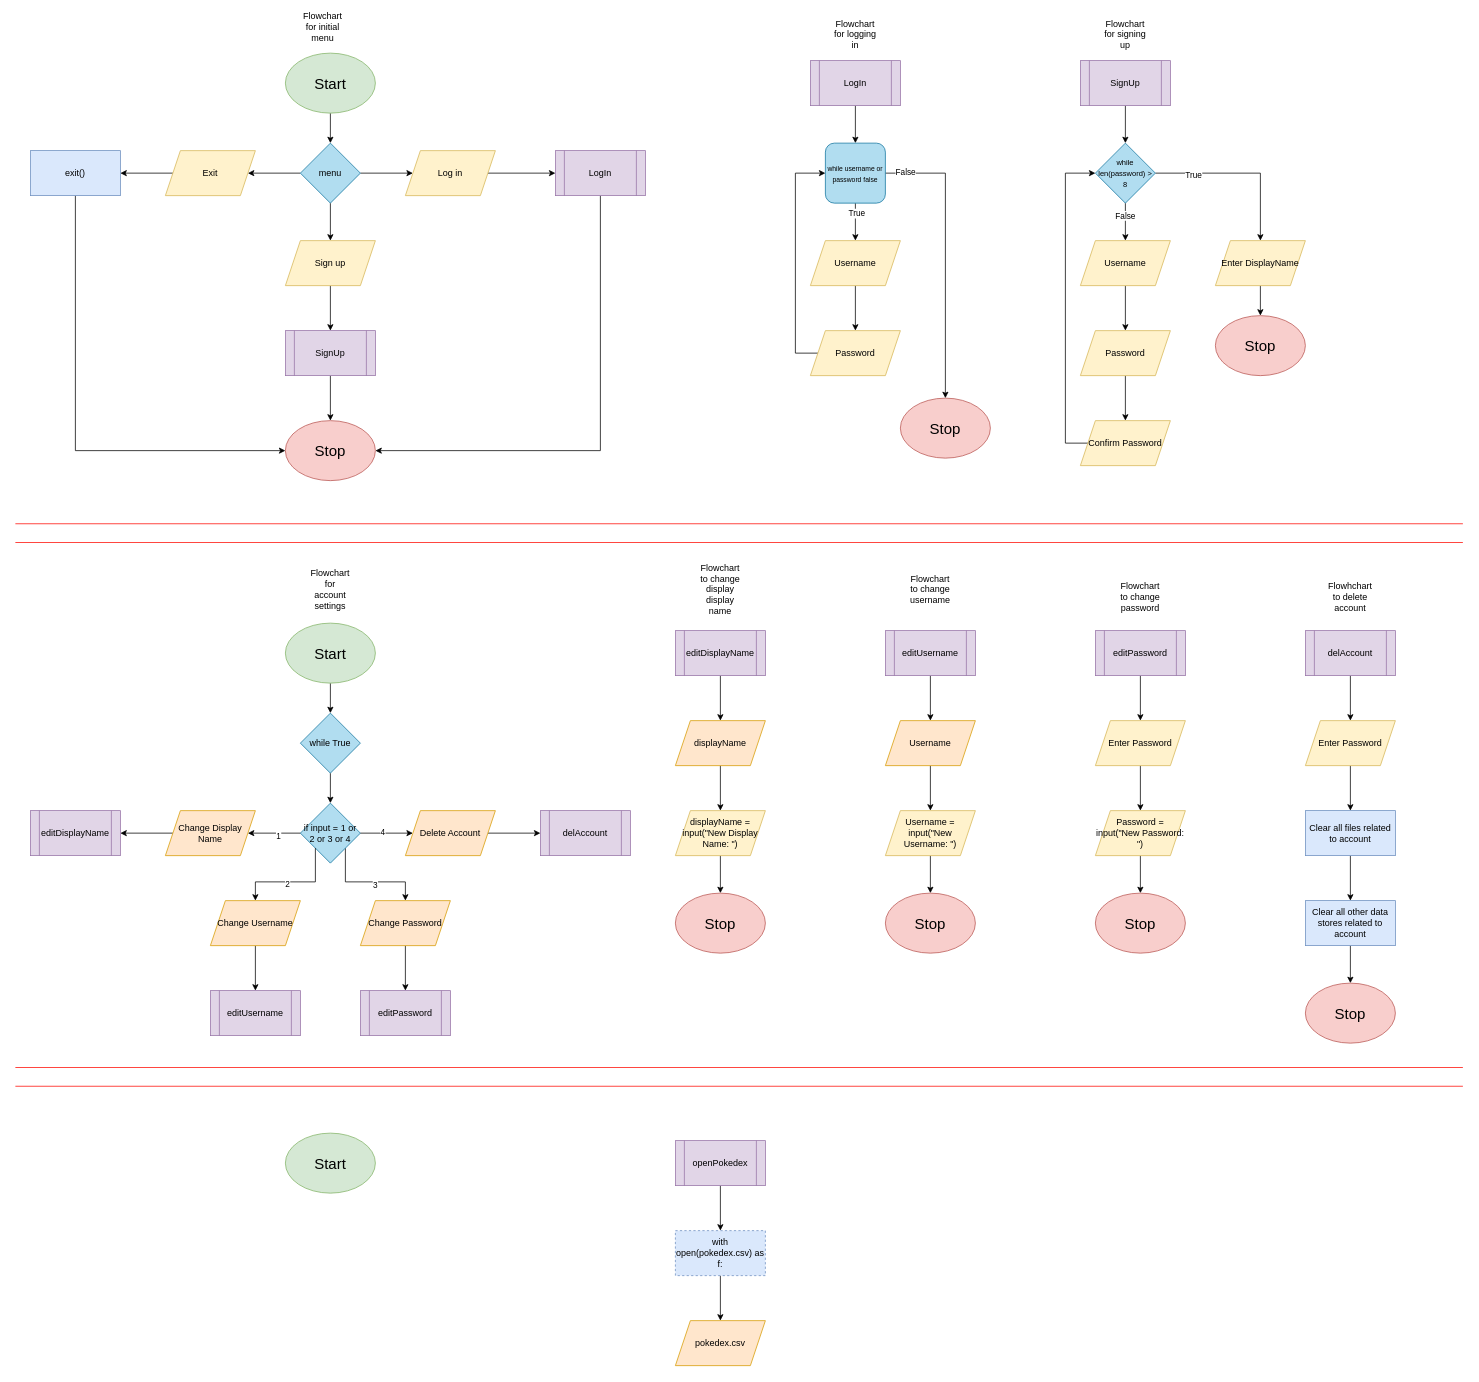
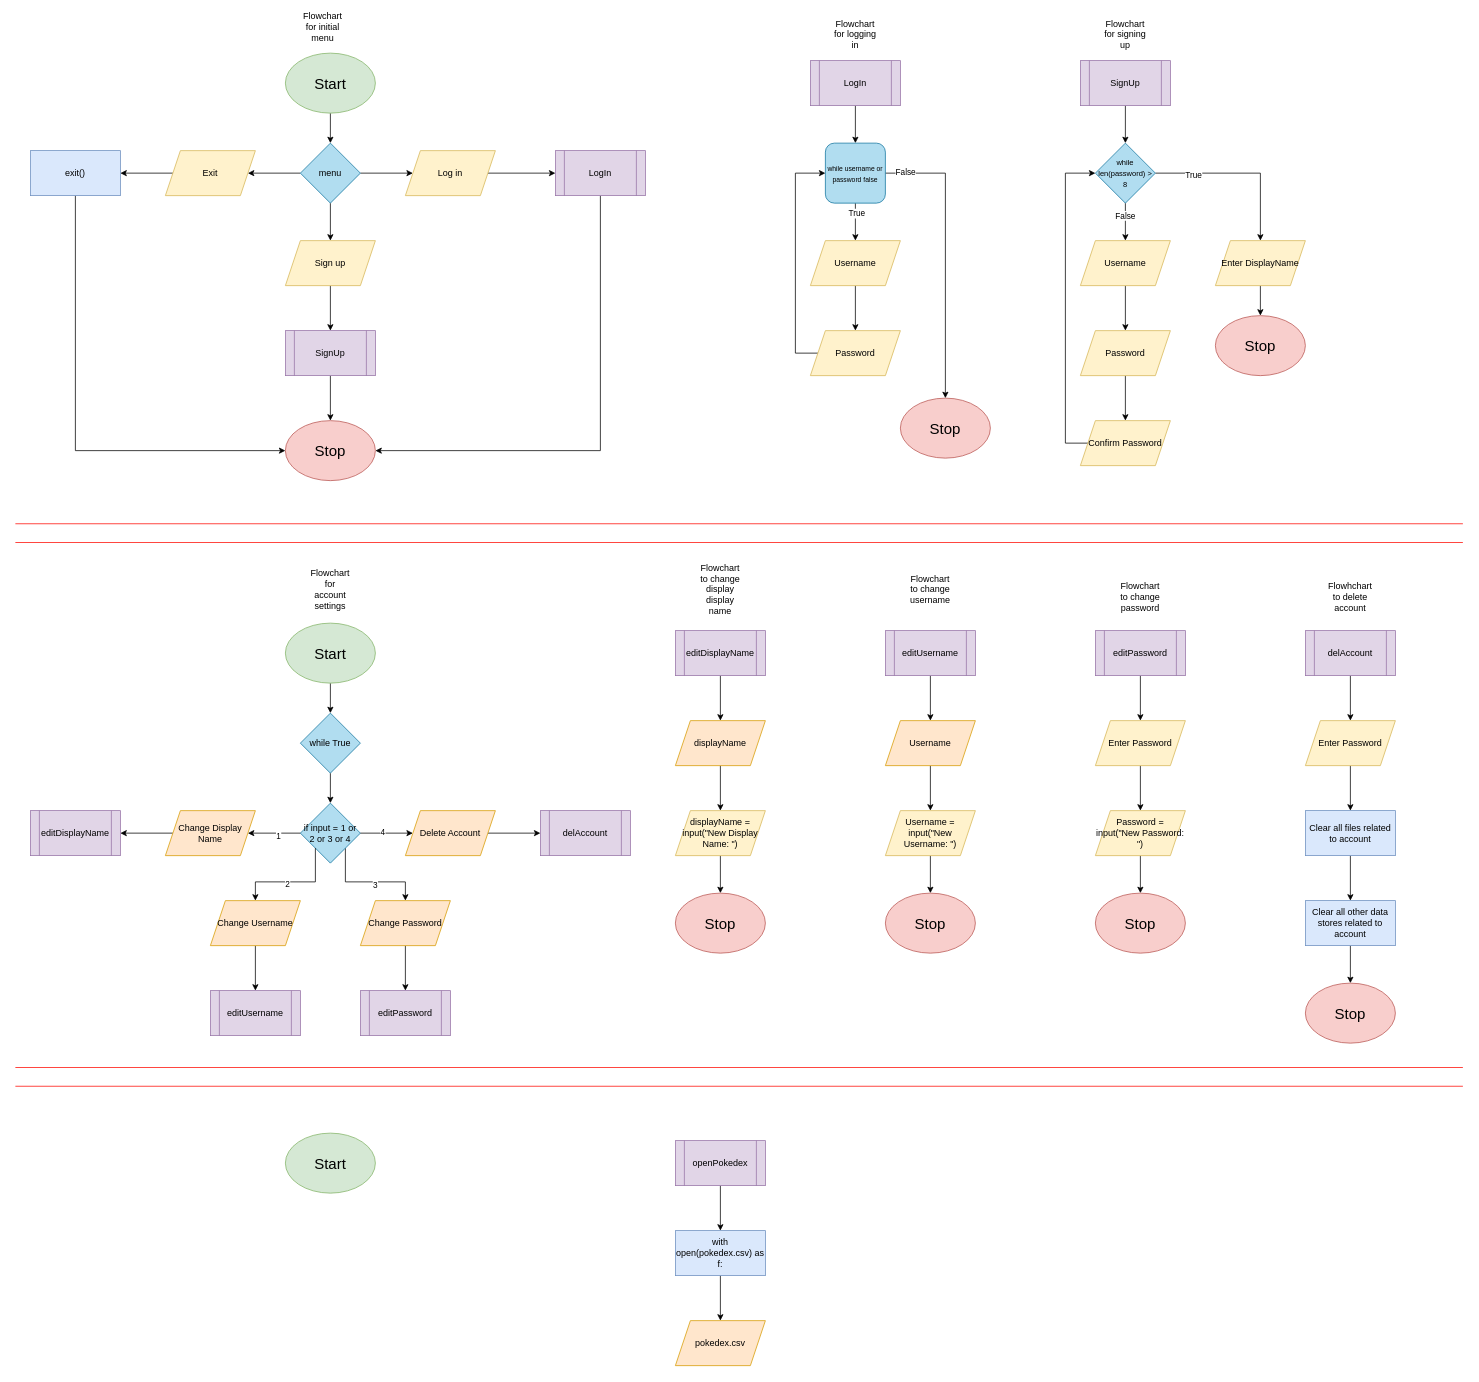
node "with open(pokedex.csv) as f:": style dashed -> solid
